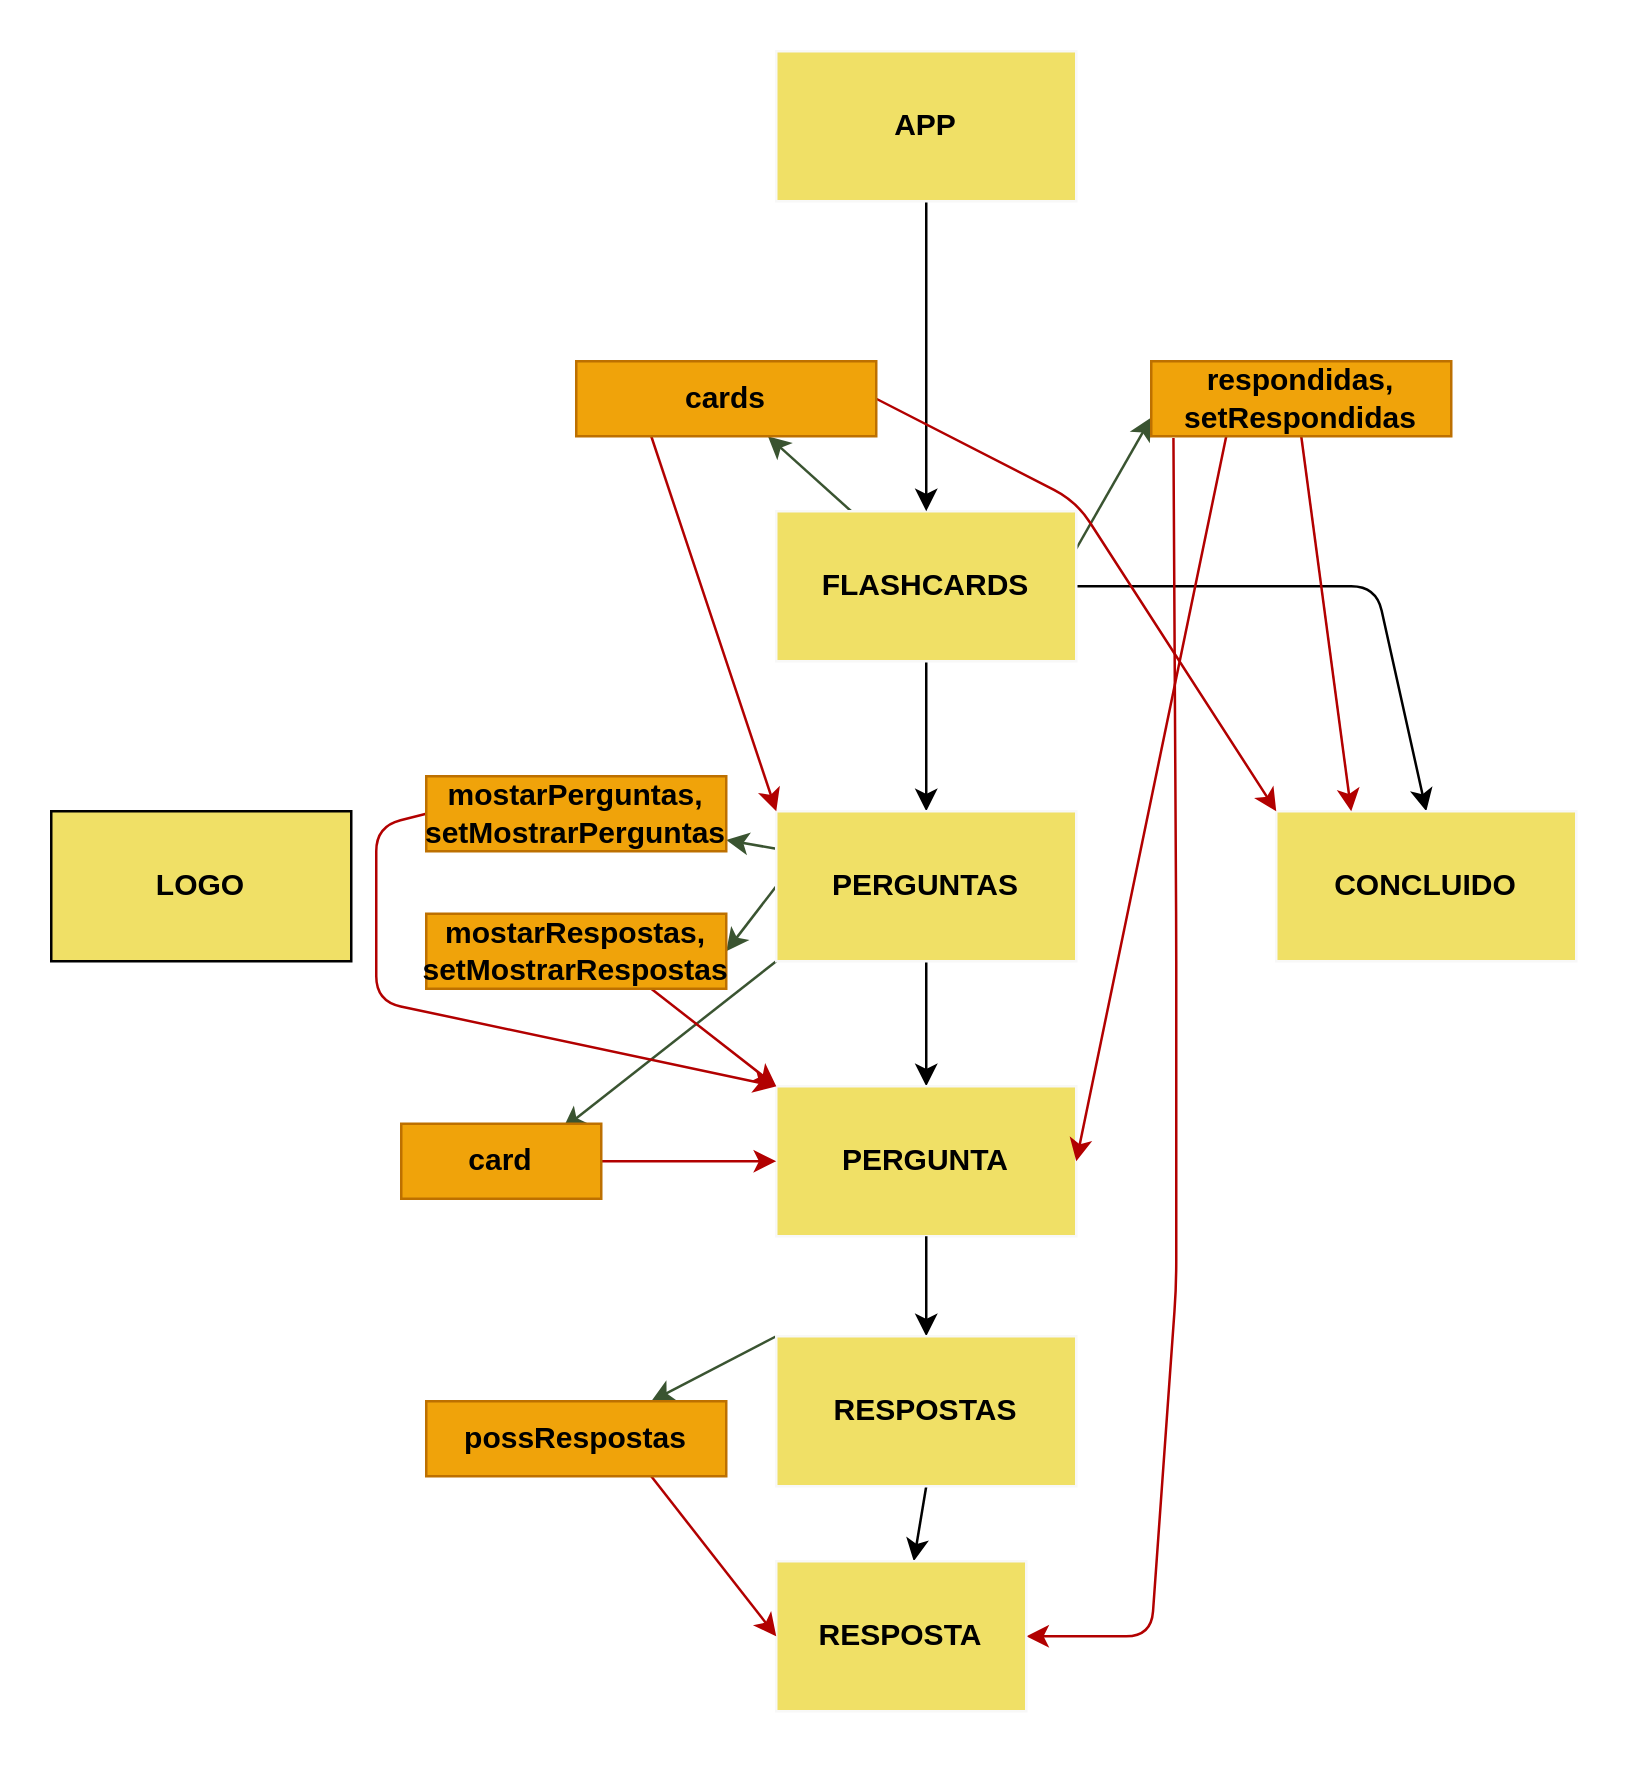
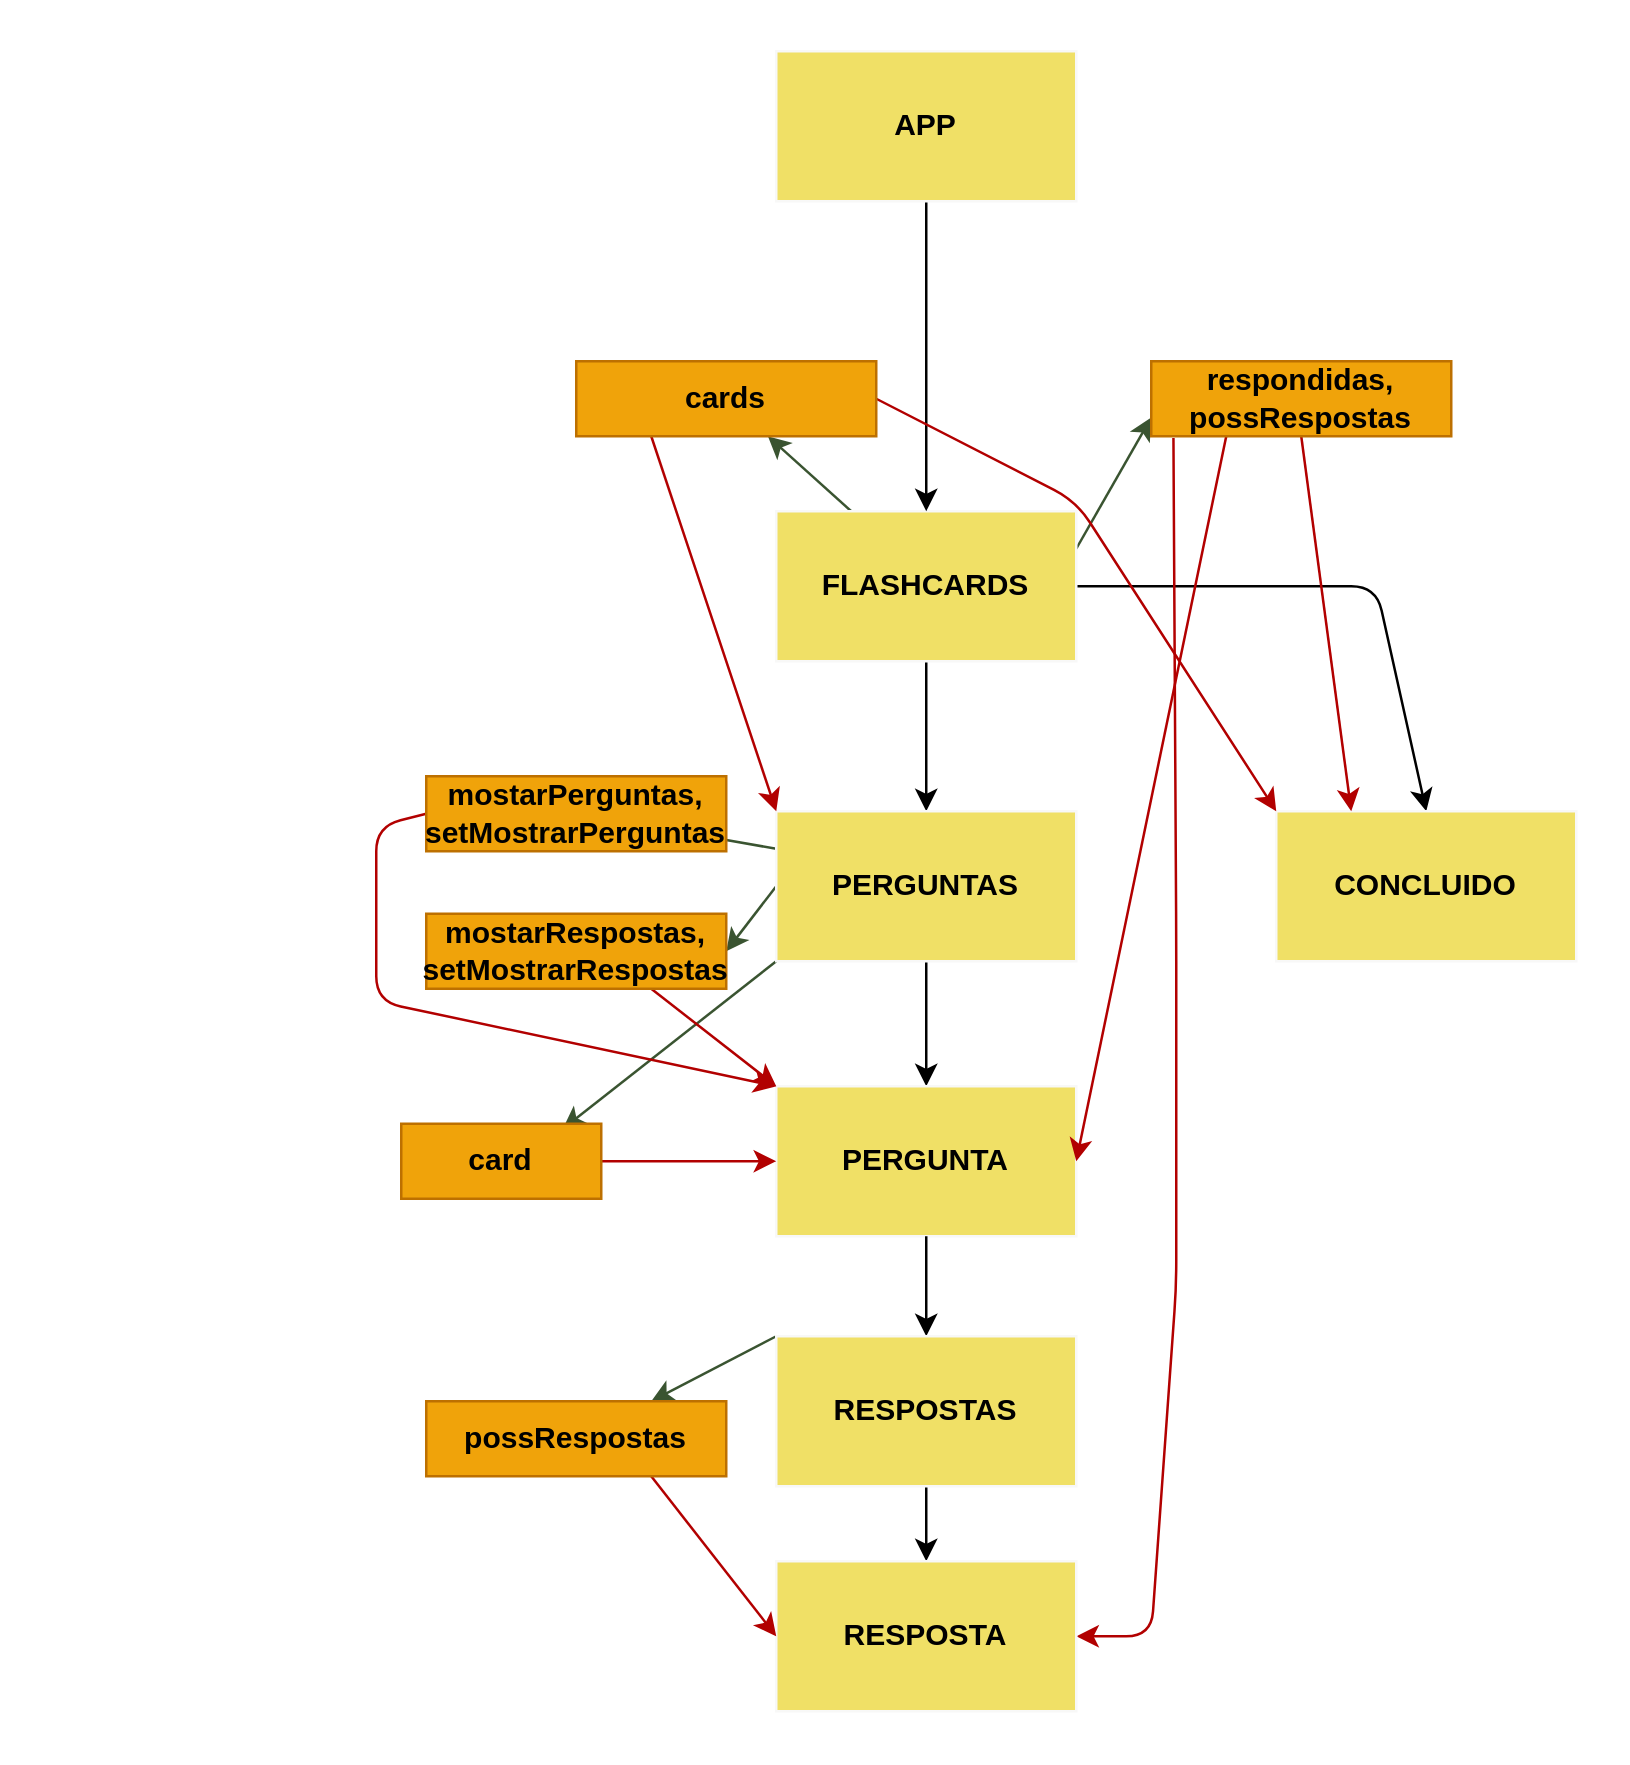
node "respondidas, setRespondidas": label "respondidas, setRespondidas" -> "respondidas, possRespostas"
edge "PERGUNTAS" -> "mostarPerguntas, setMostrarPerguntas": arrowhead classic -> none
node "LOGO": removed
node "RESPOSTA": size 250x150 -> 300x150
